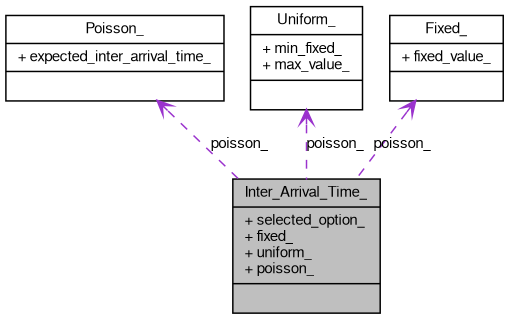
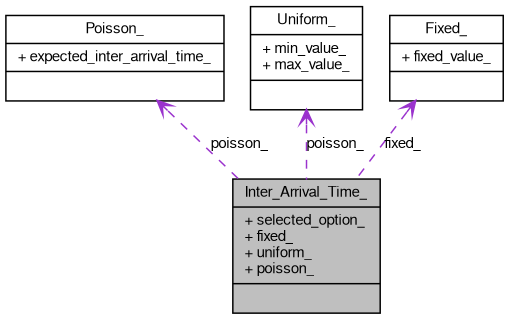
node "Uniform_": text "+ min_fixed_" -> "+ min_value_"
edge "Inter_Arrival_Time_" -> "Fixed_": label "poisson_" -> "fixed_"
